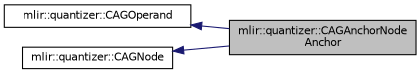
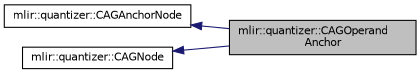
node "mlir::quantizer::CAGOperand": label "mlir::quantizer::CAGOperand" -> "mlir::quantizer::CAGAnchorNode"
node "mlir::quantizer::CAGAnchorNode Anchor": label "mlir::quantizer::CAGAnchorNode Anchor" -> "mlir::quantizer::CAGOperand Anchor"
